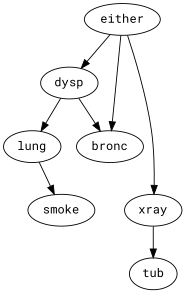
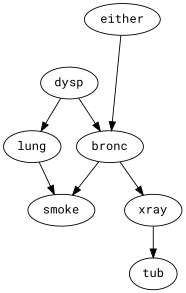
edge "either" -> "dysp": removed
edge "either" -> "xray": now "bronc" -> "xray"
edge "bronc" -> "smoke": added
